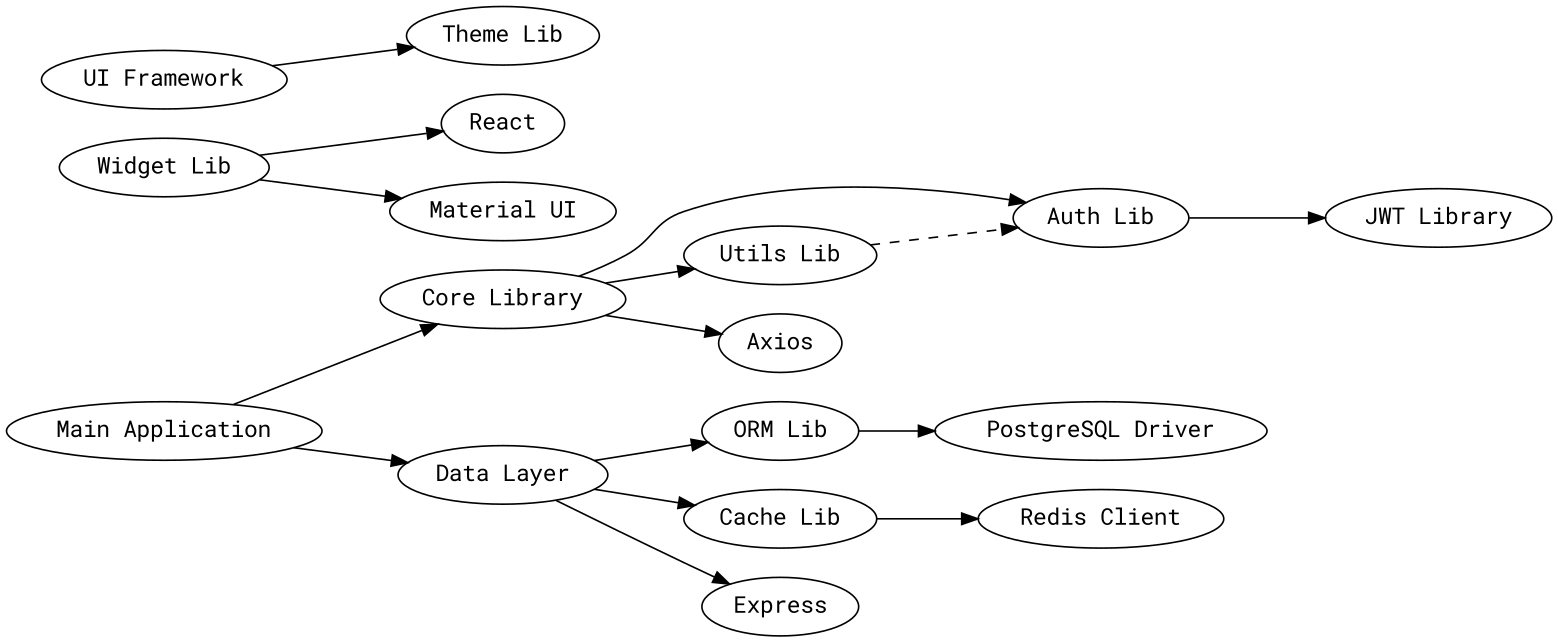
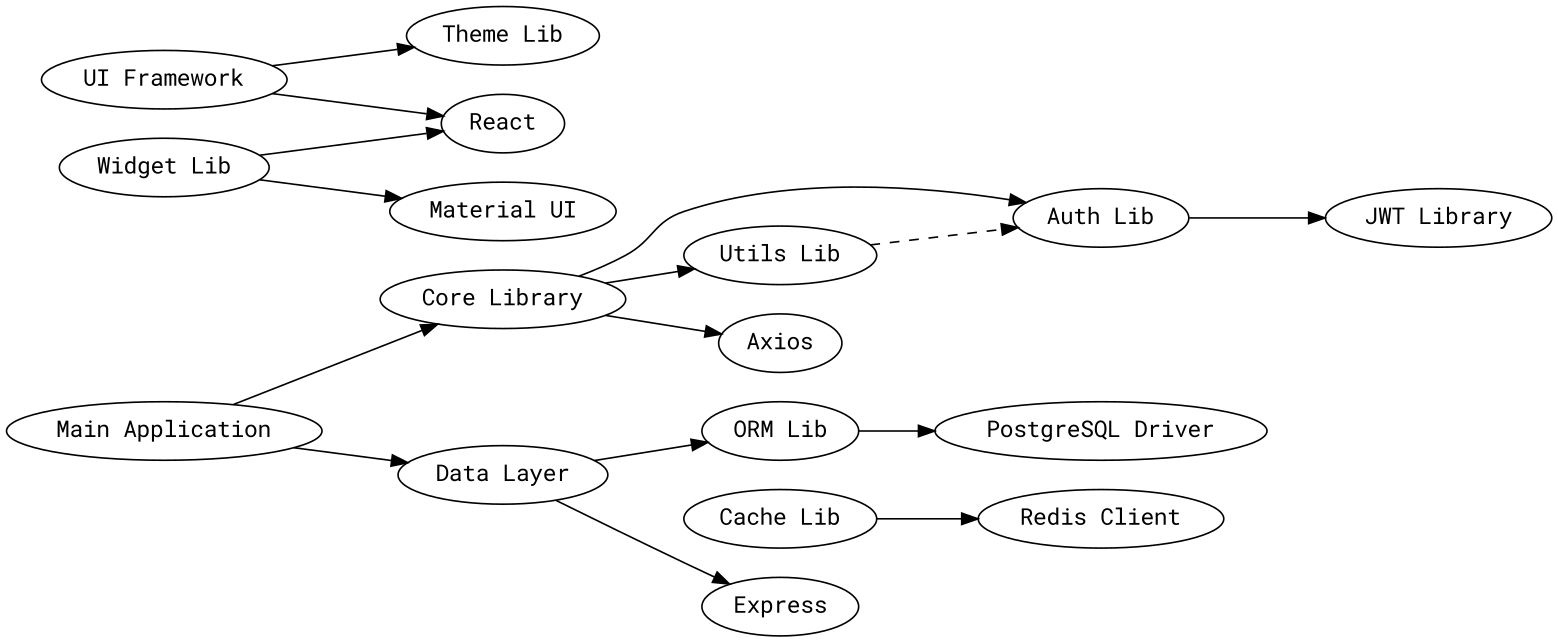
edge "UI Framework" -> "React": added
edge "Data Layer" -> "Cache Lib": removed
